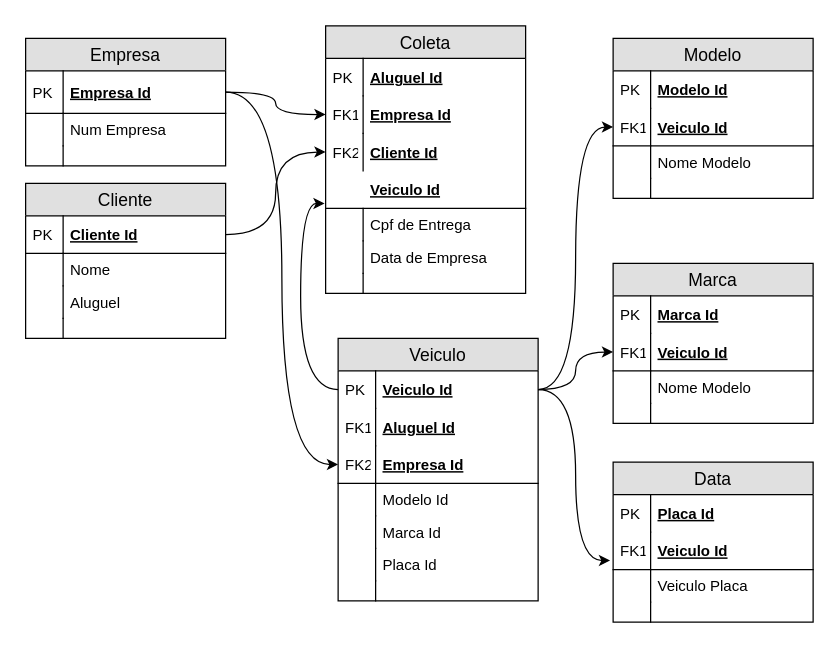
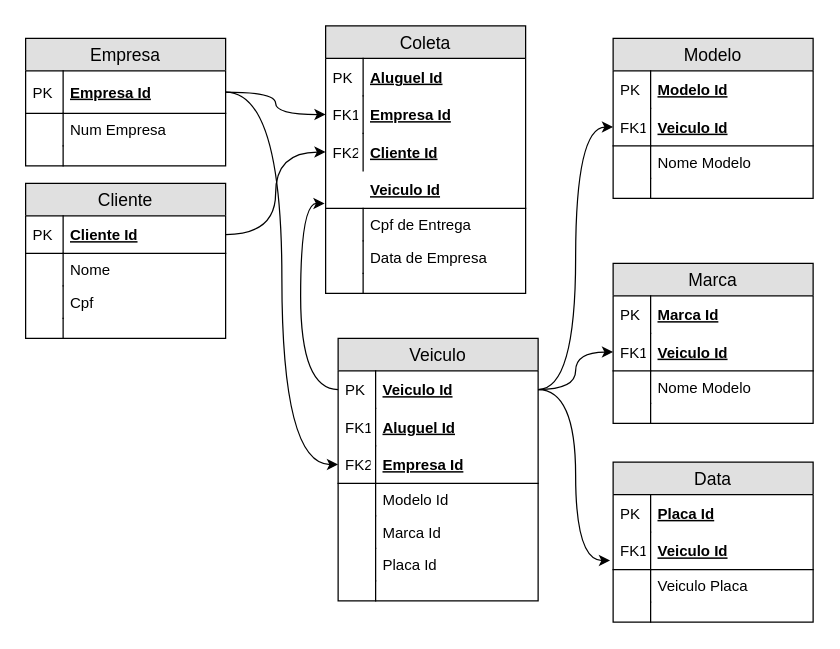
node "Aluguel": label "Aluguel" -> "Cpf"
